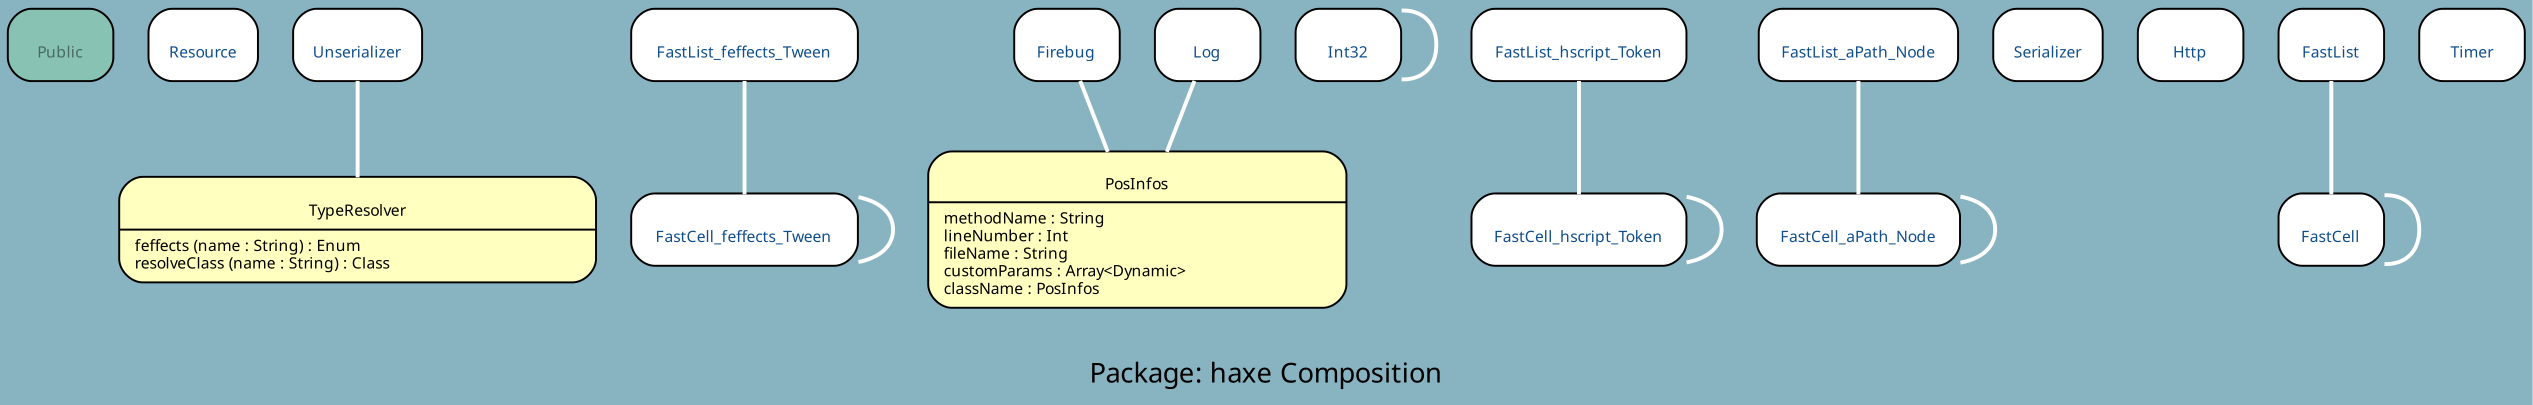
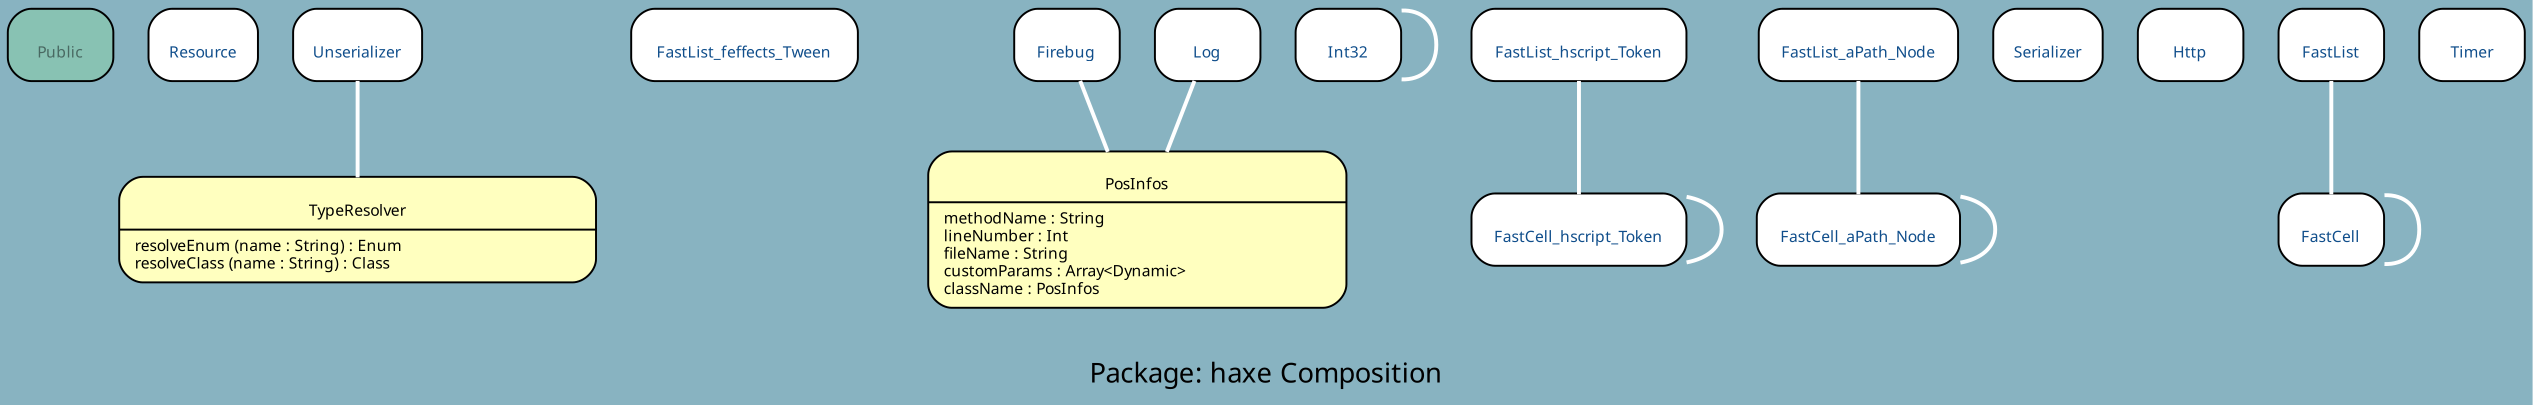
node "FastCell_feffects_Tween": removed
node "TypeResolver": text "feffects (name : String) : Enum" -> "resolveEnum (name : String) : Enum"
